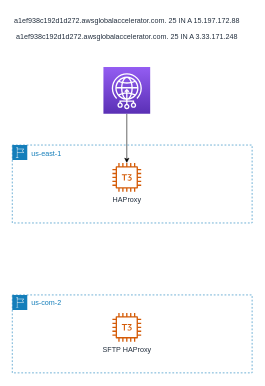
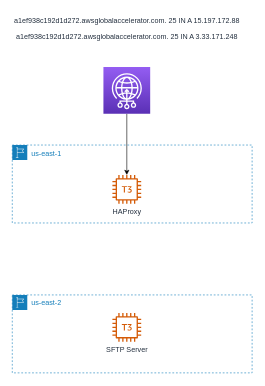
node "HAProxy": moved (127, 177) -> (127, 189)
node "us-com-2": label "us-com-2" -> "us-east-2"
node "SFTP HAProxy": label "SFTP HAProxy" -> "SFTP Server"
